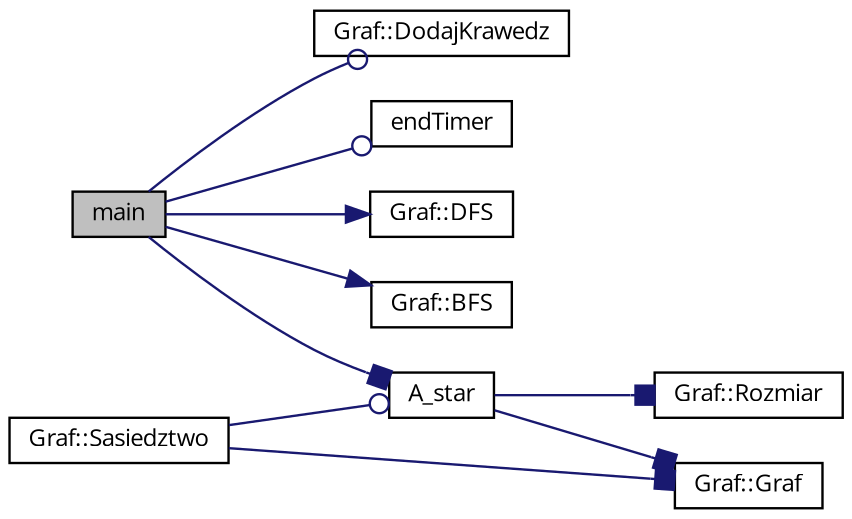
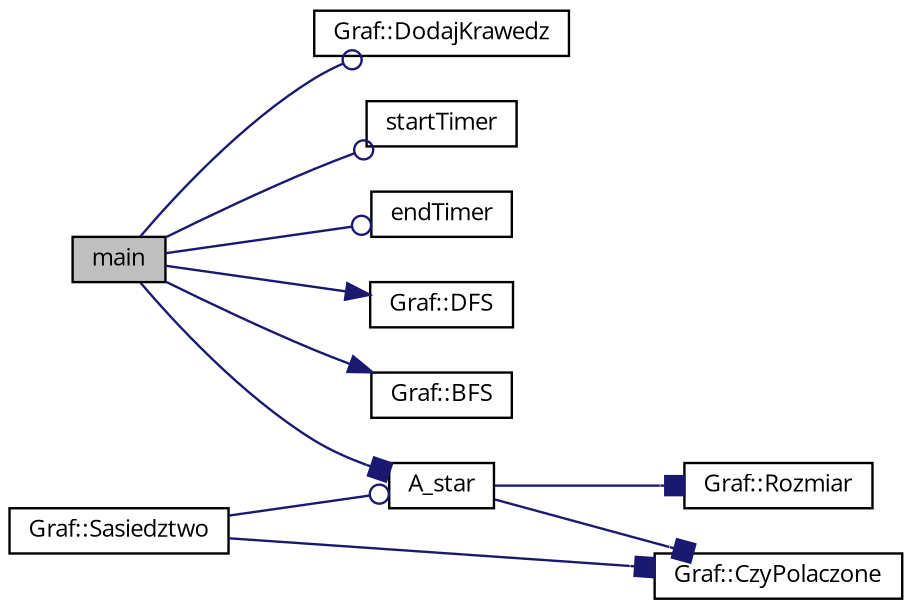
node "startTimer": added
node "Graf::Graf": label "Graf::Graf" -> "Graf::CzyPolaczone"
